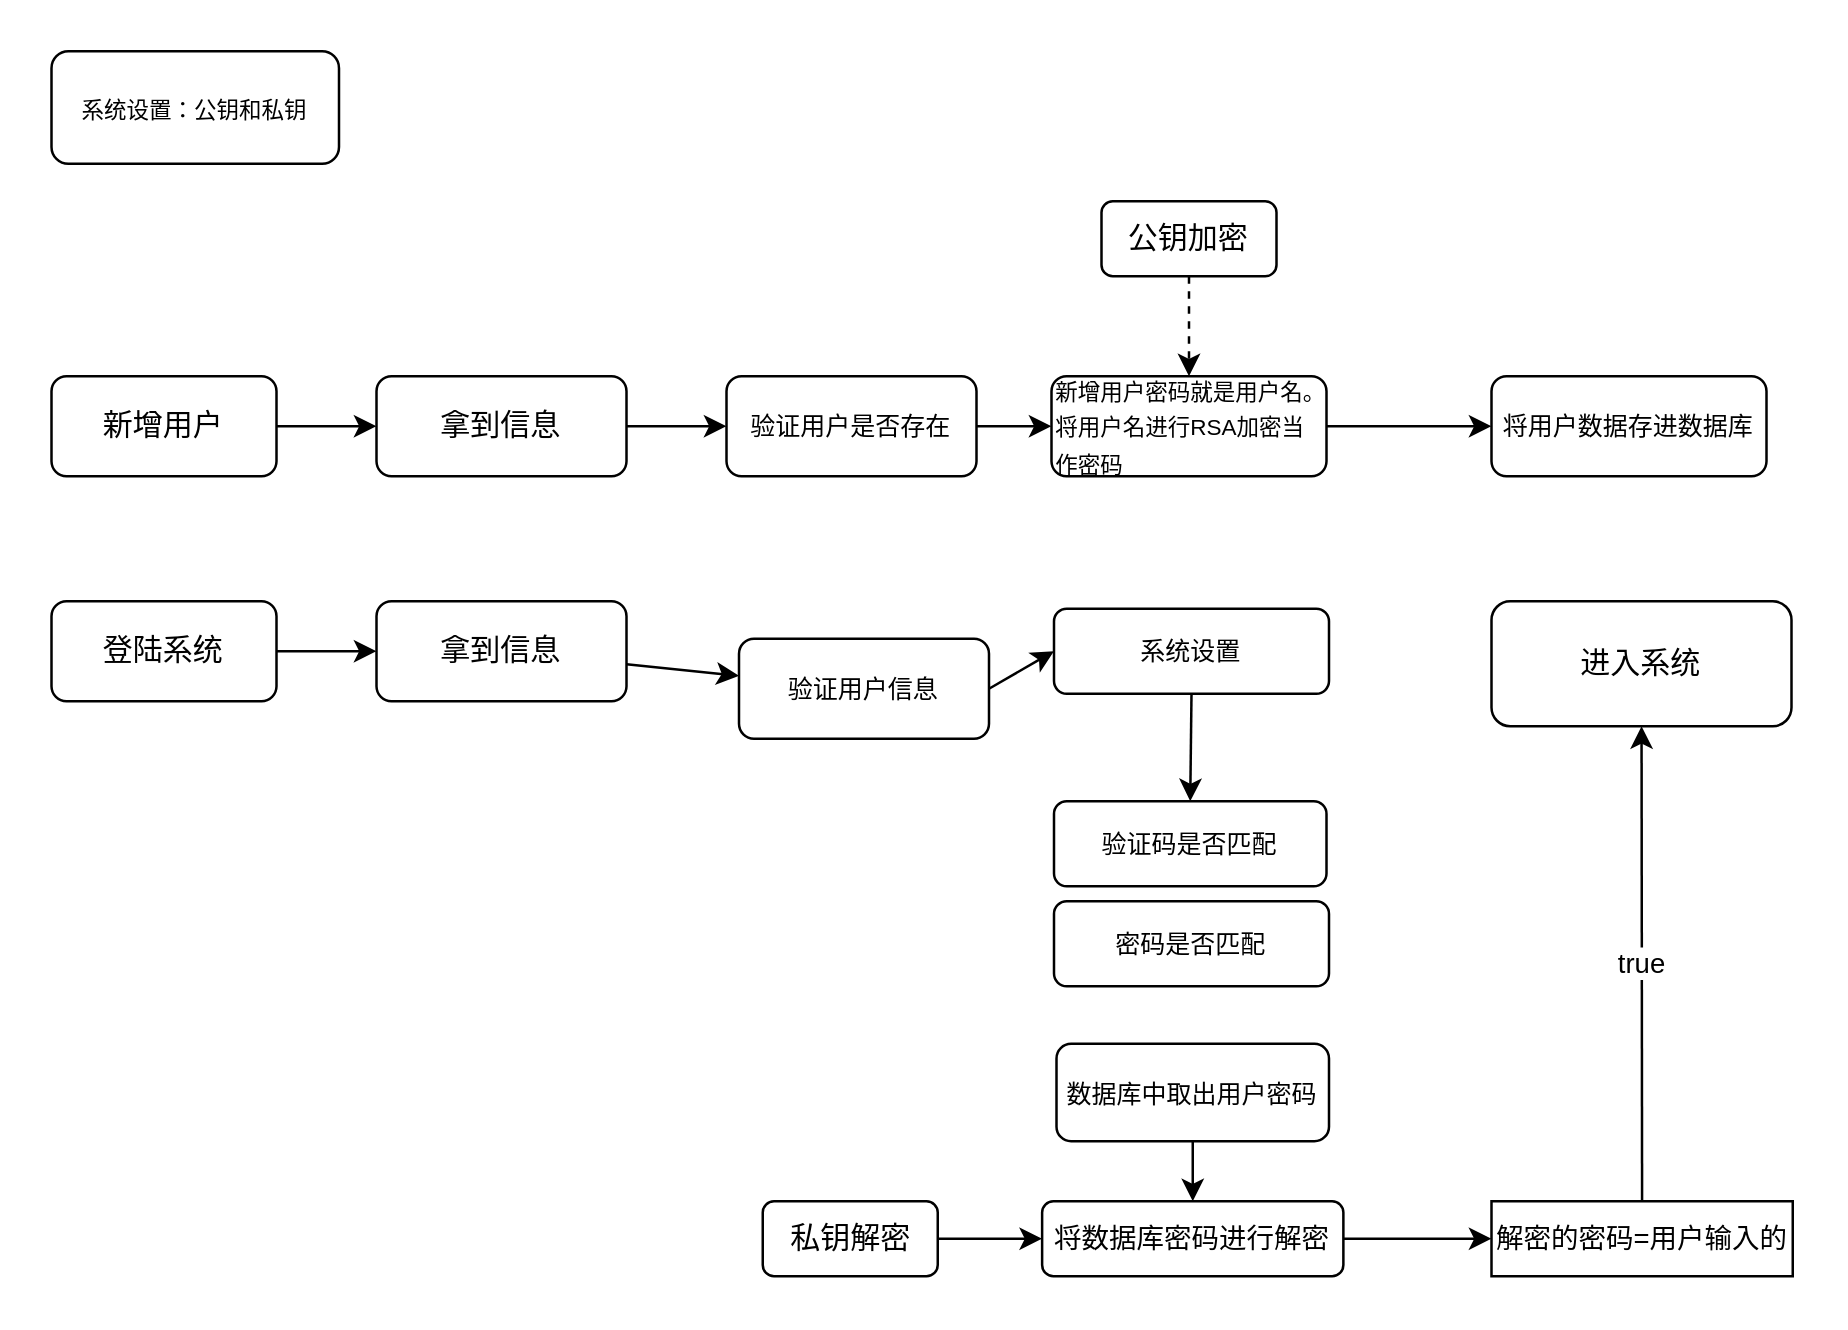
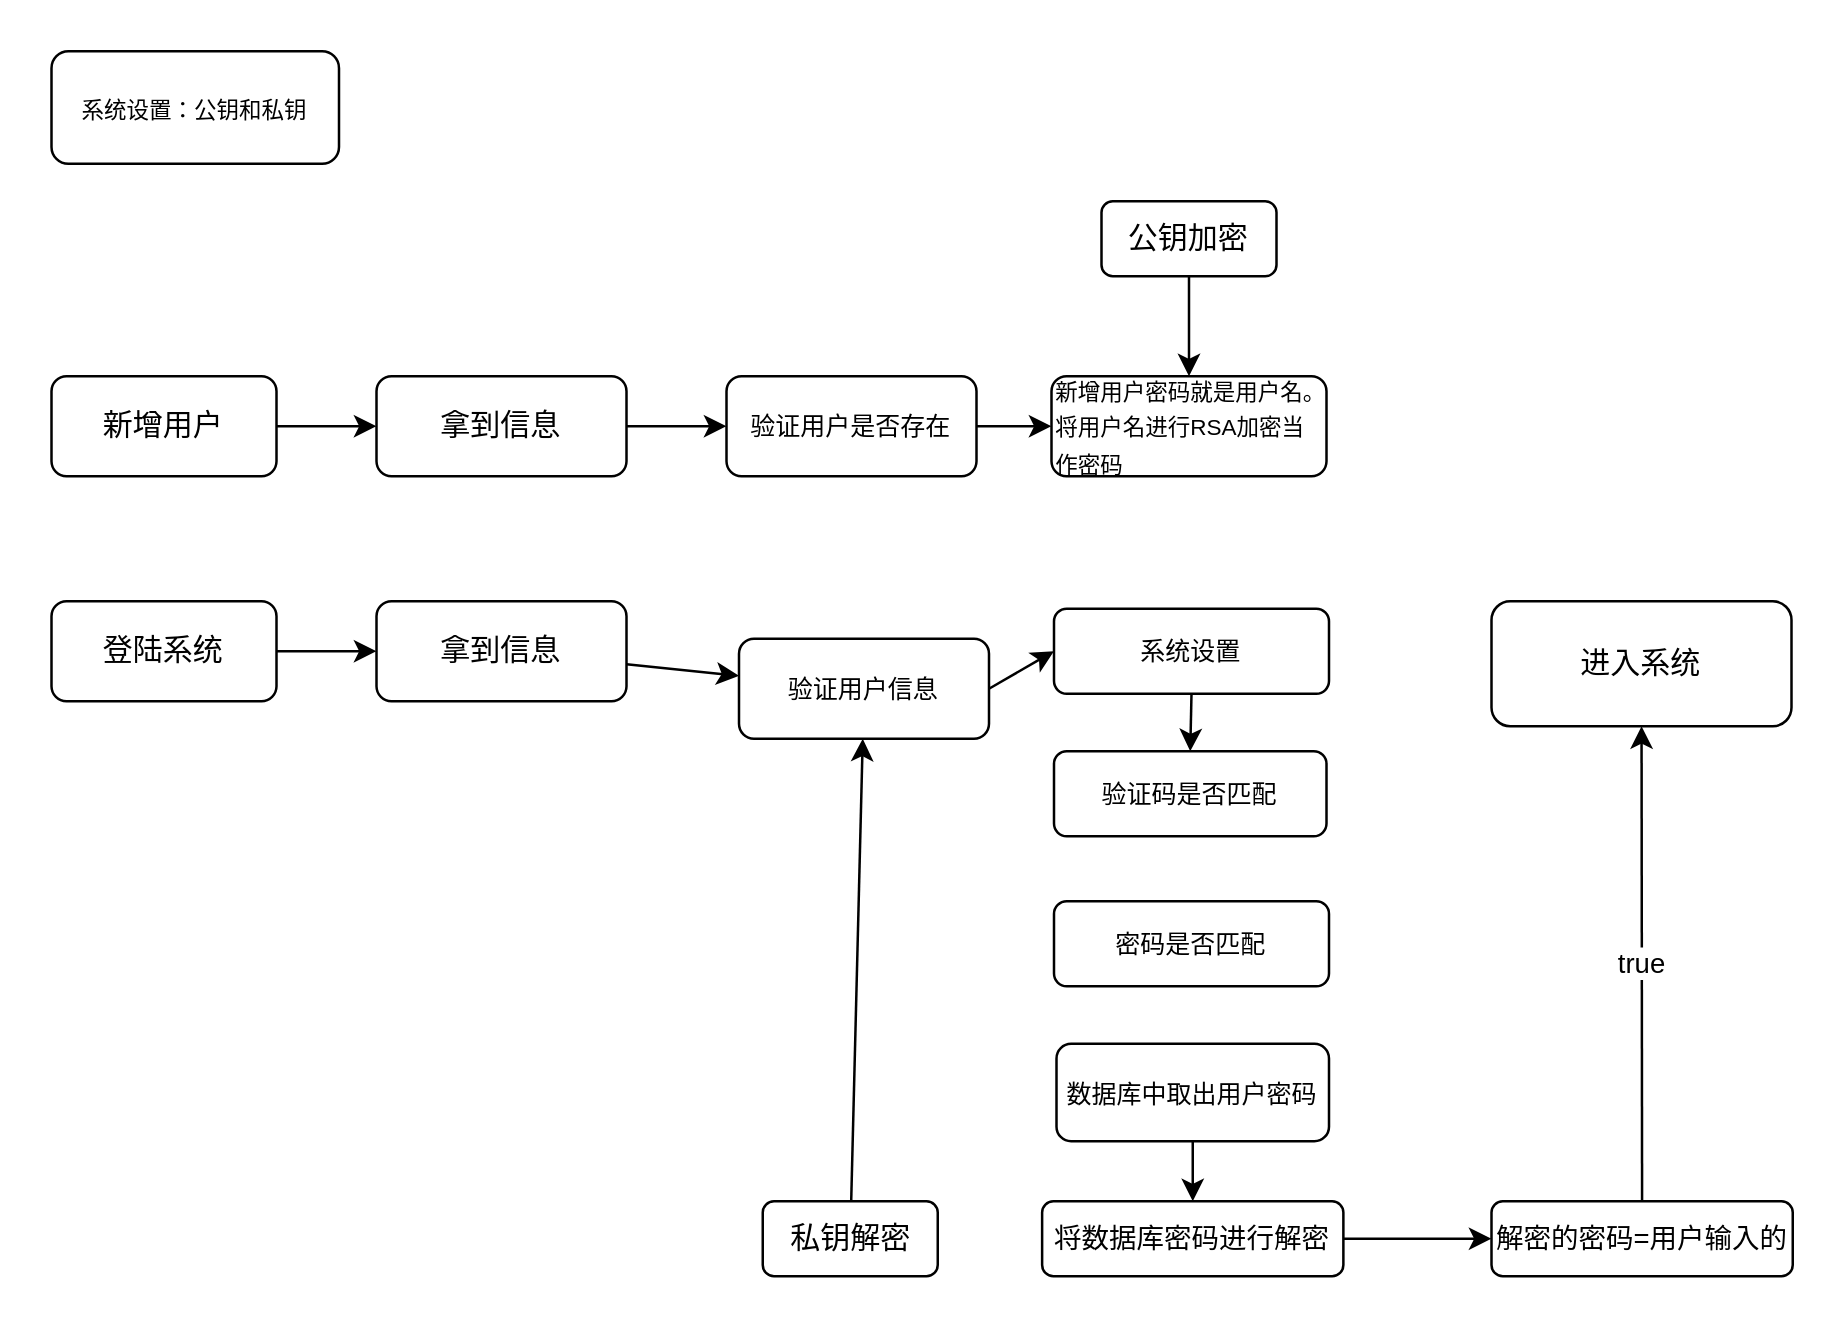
edge "公钥加密" -> "新增用户密码就是用户名。将用户名进行RSA加密当作密码": style dashed -> solid
edge "新增用户密码就是用户名。将用户名进行RSA加密当作密码" -> "将用户数据存进数据库": removed
node "将用户数据存进数据库": removed
node "验证码是否匹配": moved (1190, 844) -> (1190, 794)
edge "私钥解密" -> "将数据库密码进行解密": now "私钥解密" -> "验证用户信息"
node "解密的密码=用户输入的": shape rectangle -> rounded rectangle
